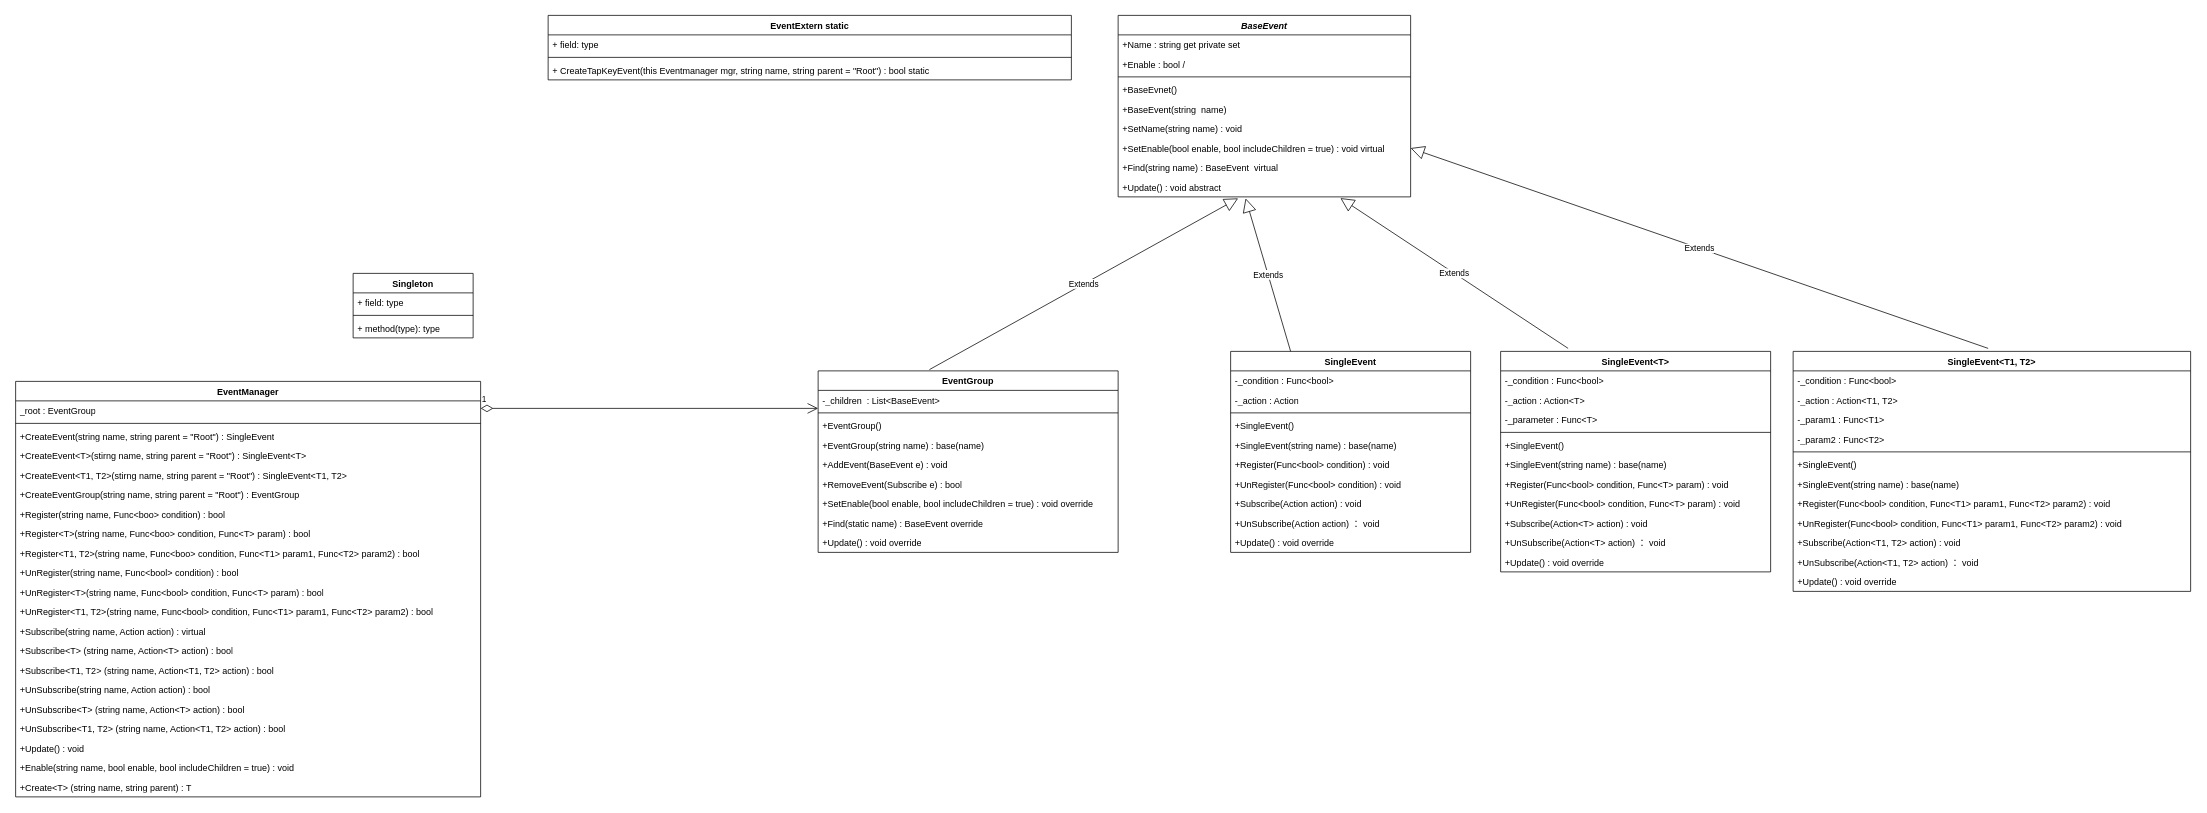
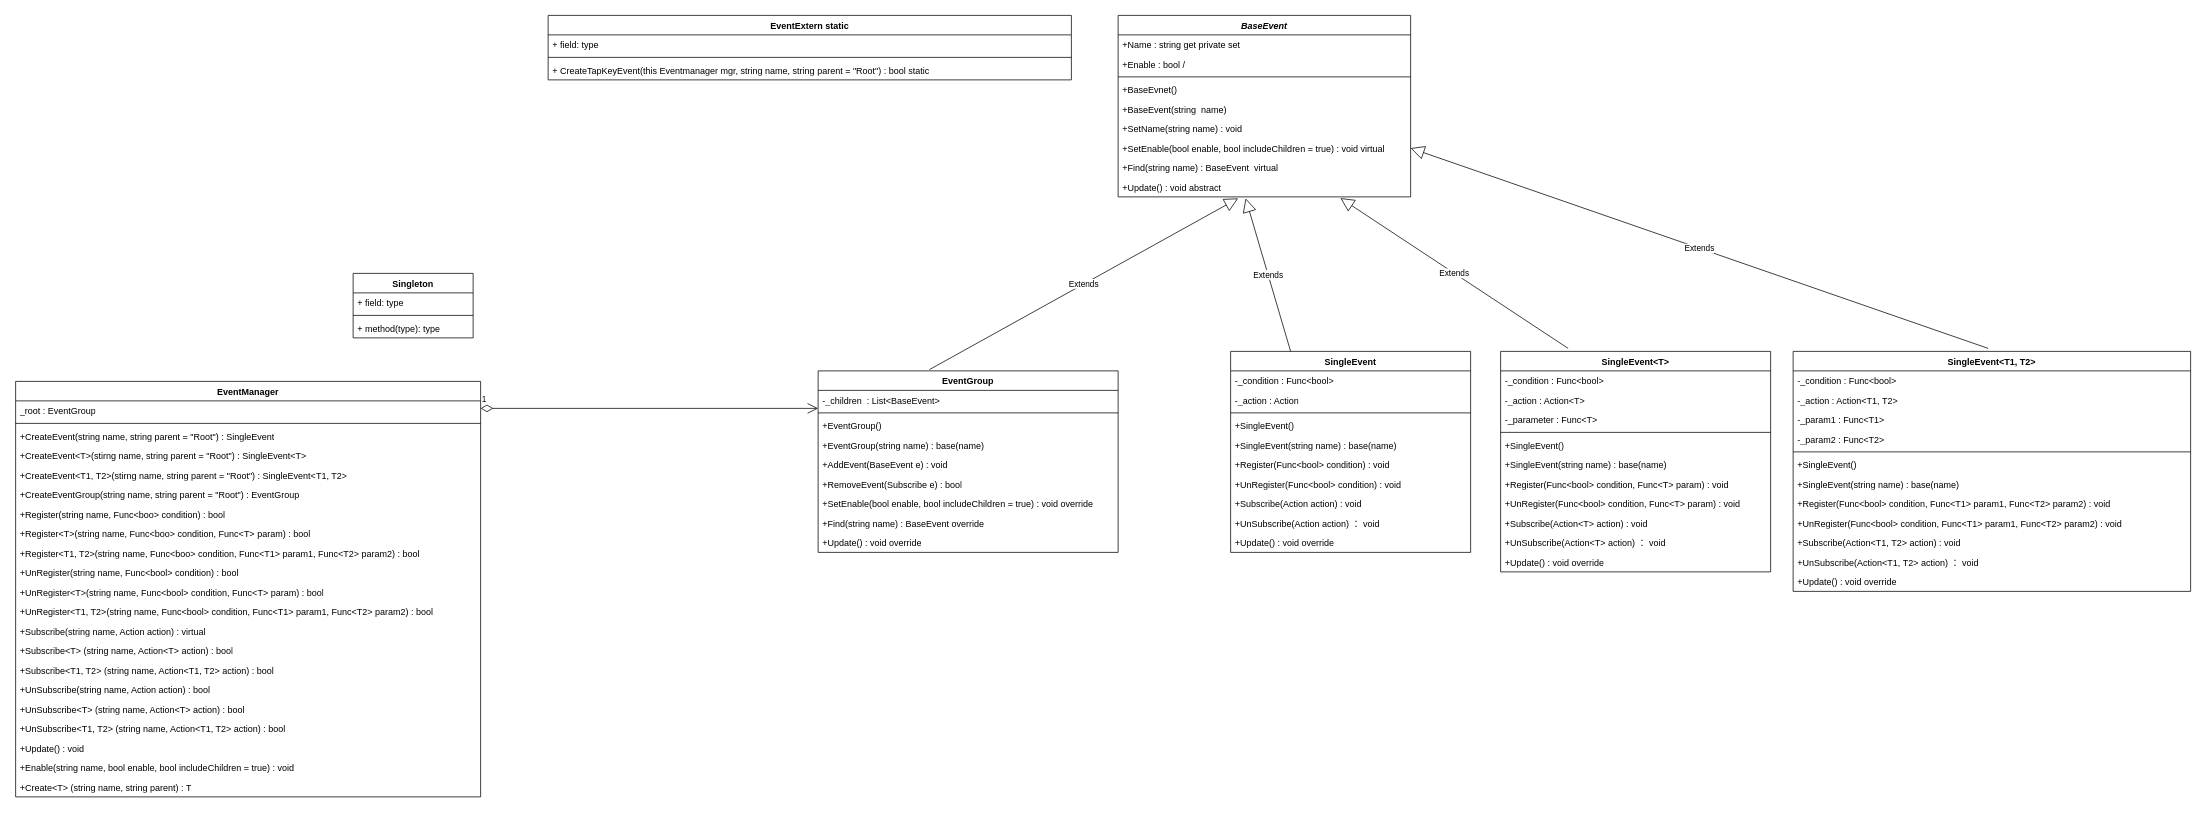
node "+Find(static name) : BaseEvent override": label "+Find(static name) : BaseEvent override" -> "+Find(string name) : BaseEvent override"
